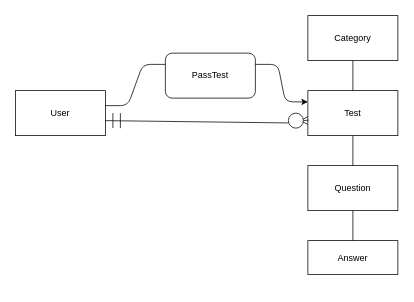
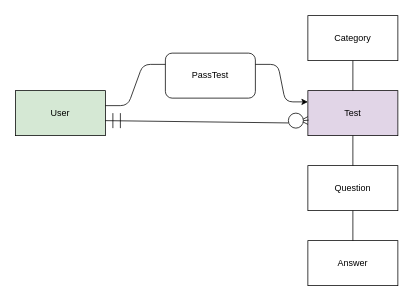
node "User": fillcolor #ffffff -> #d5e8d4
node "Test": fillcolor #ffffff -> #e1d5e7
node "Answer": size 90x34 -> 90x45
